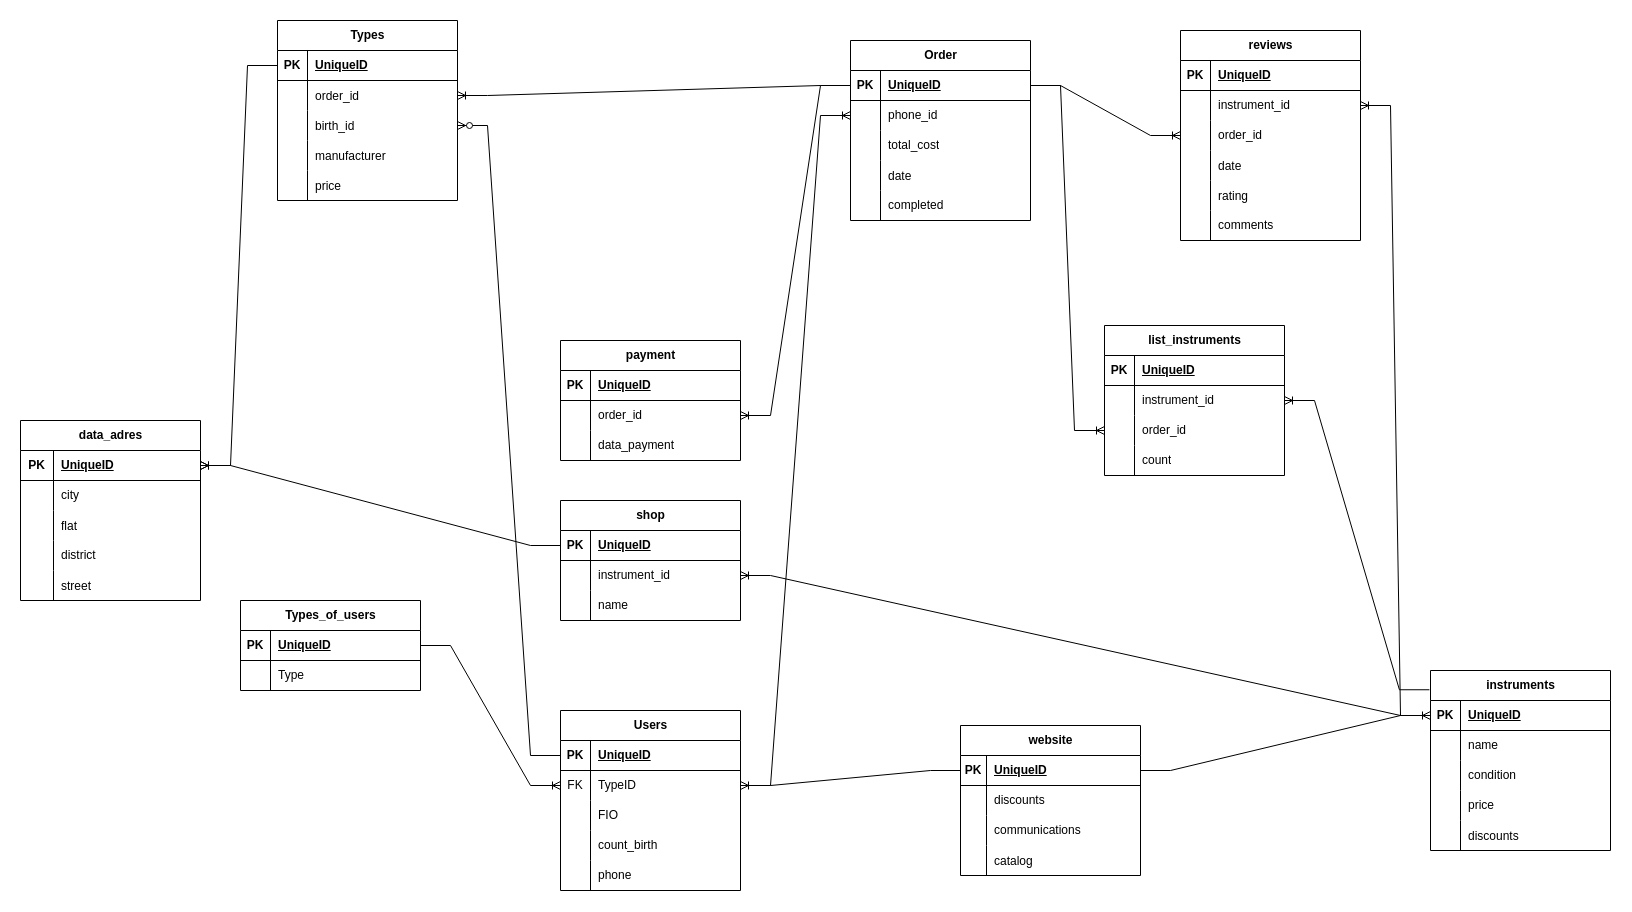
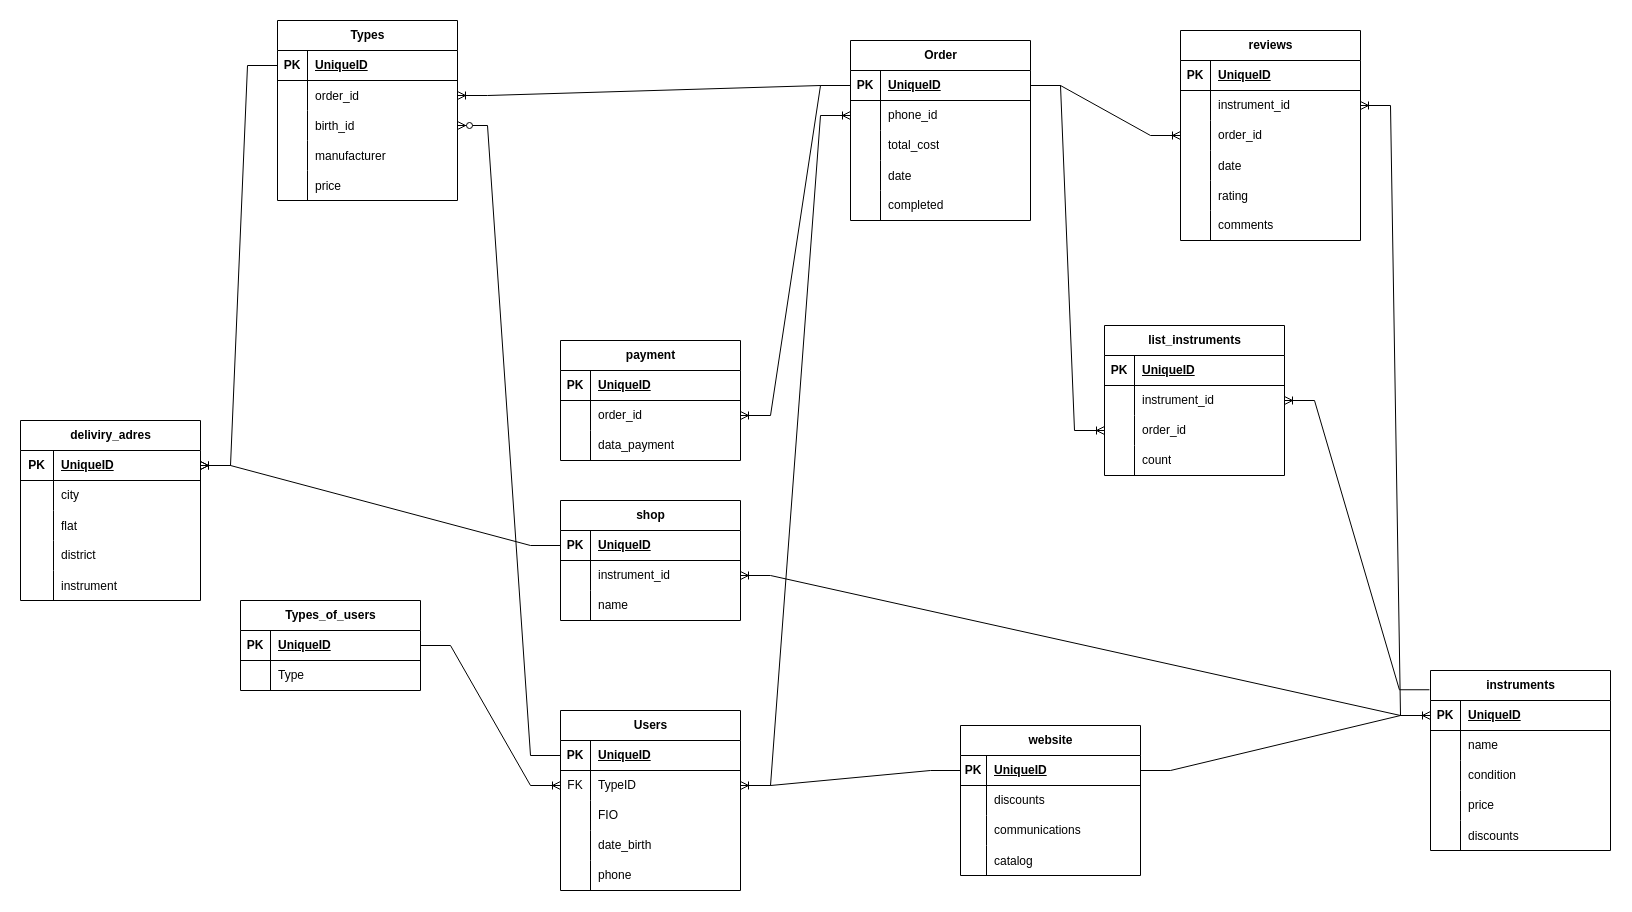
node "data_adres": label "data_adres" -> "deliviry_adres"
node "street": label "street" -> "instrument"
node "count_birth": label "count_birth" -> "date_birth"
